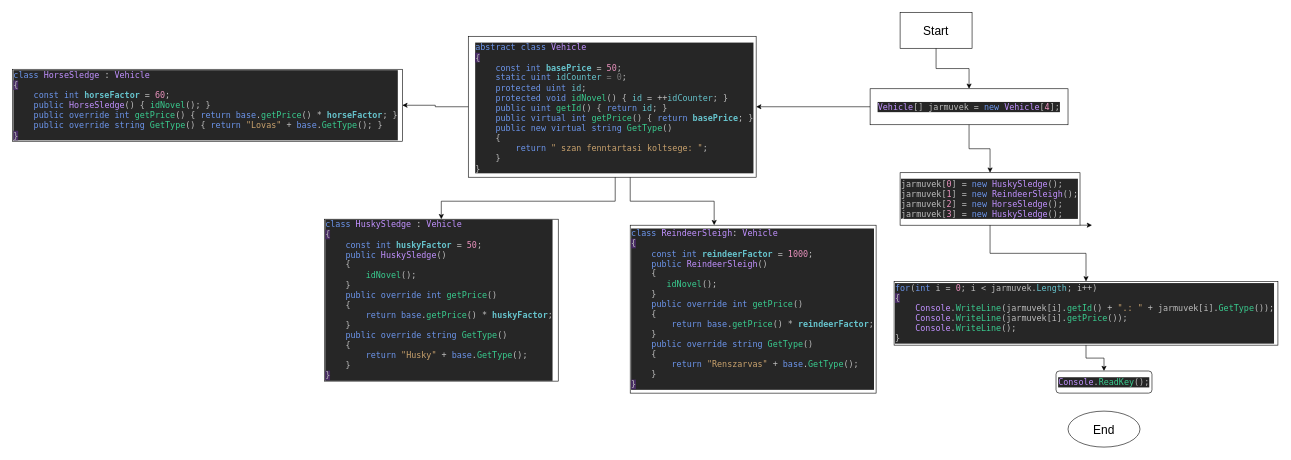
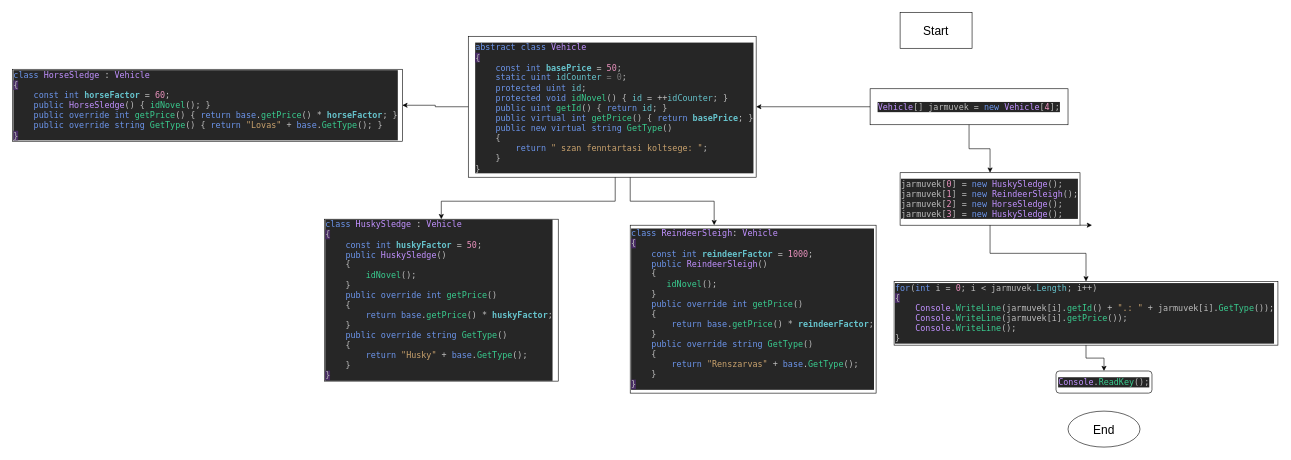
edge "Start" -> "Vehicle[] jarmuvek = new Vehicle[4];": removed
